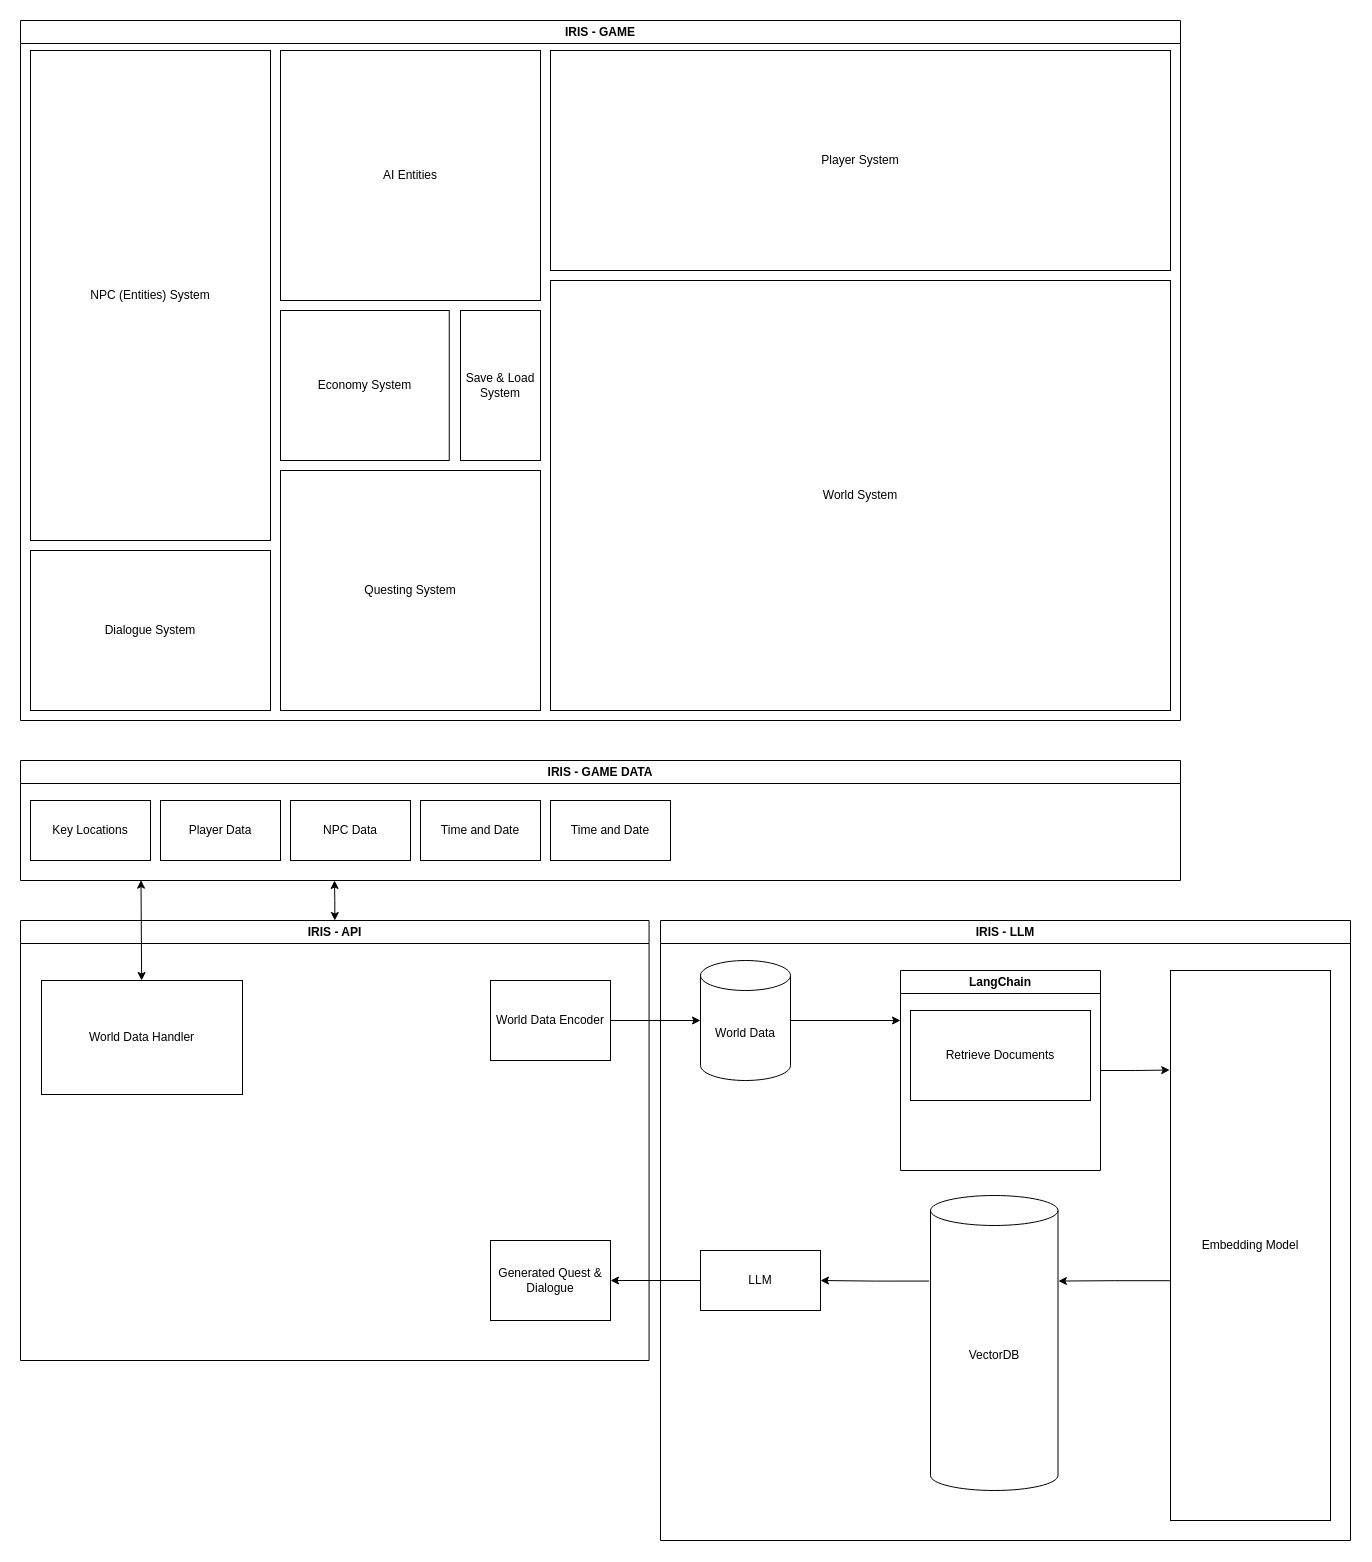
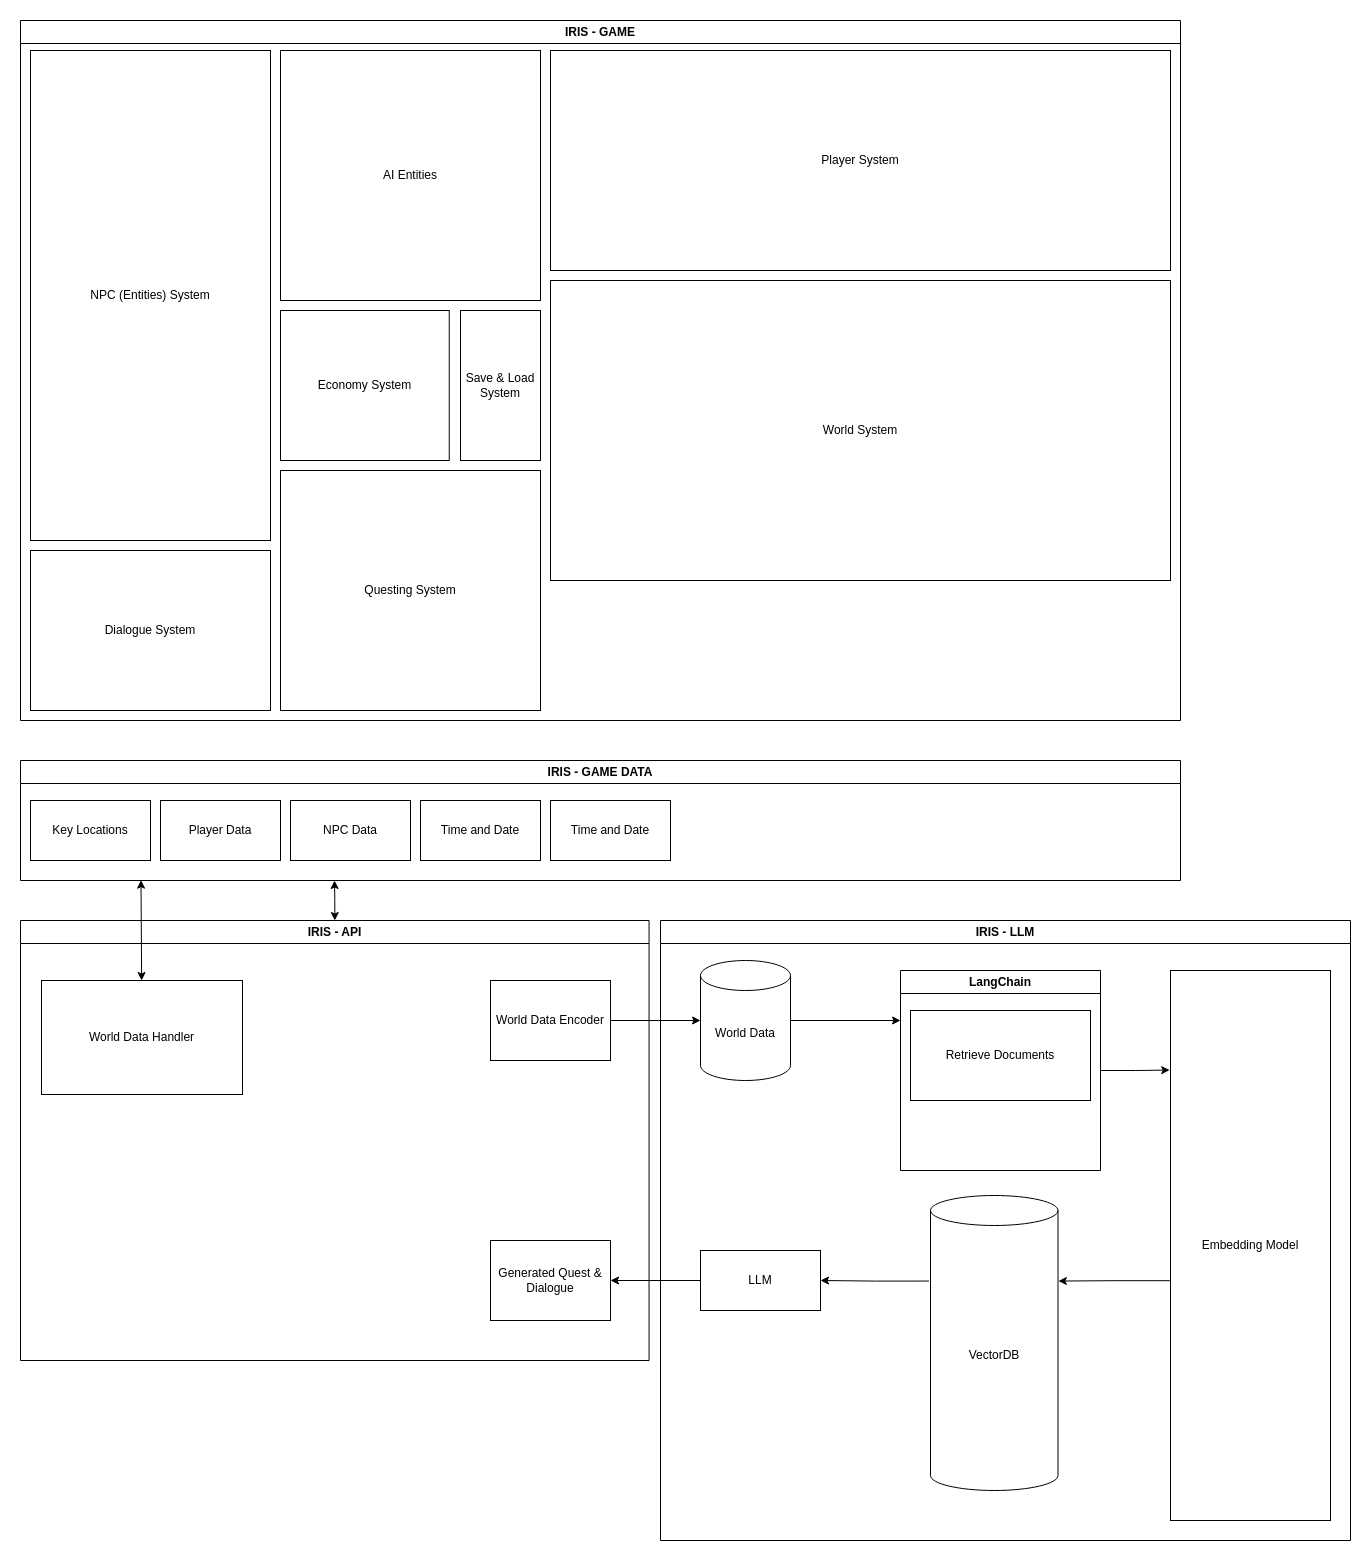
node "World System": size 620x430 -> 620x300
